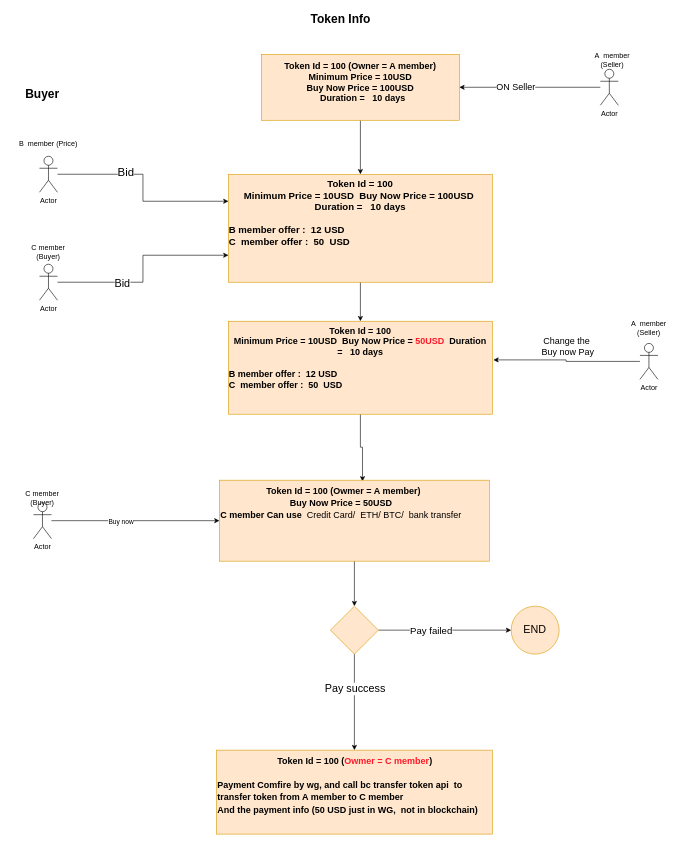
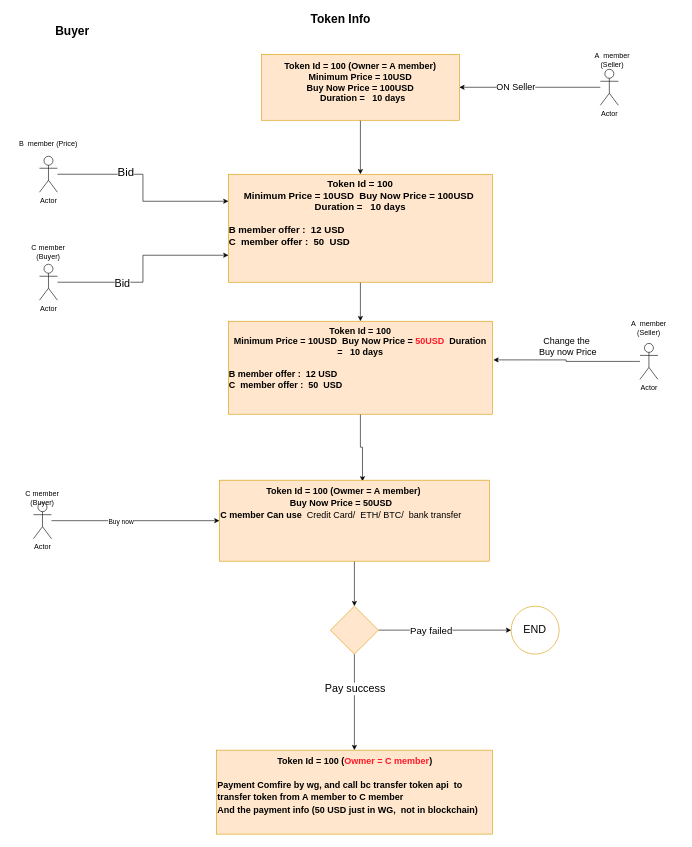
node "Buyer": moved (42, 93) -> (72, 30)
node "Change the Buy now Pay": label "Change the Buy now Pay" -> "Change the Buy now Price"
node "END": fillcolor #ffe6cc -> #ffffff
